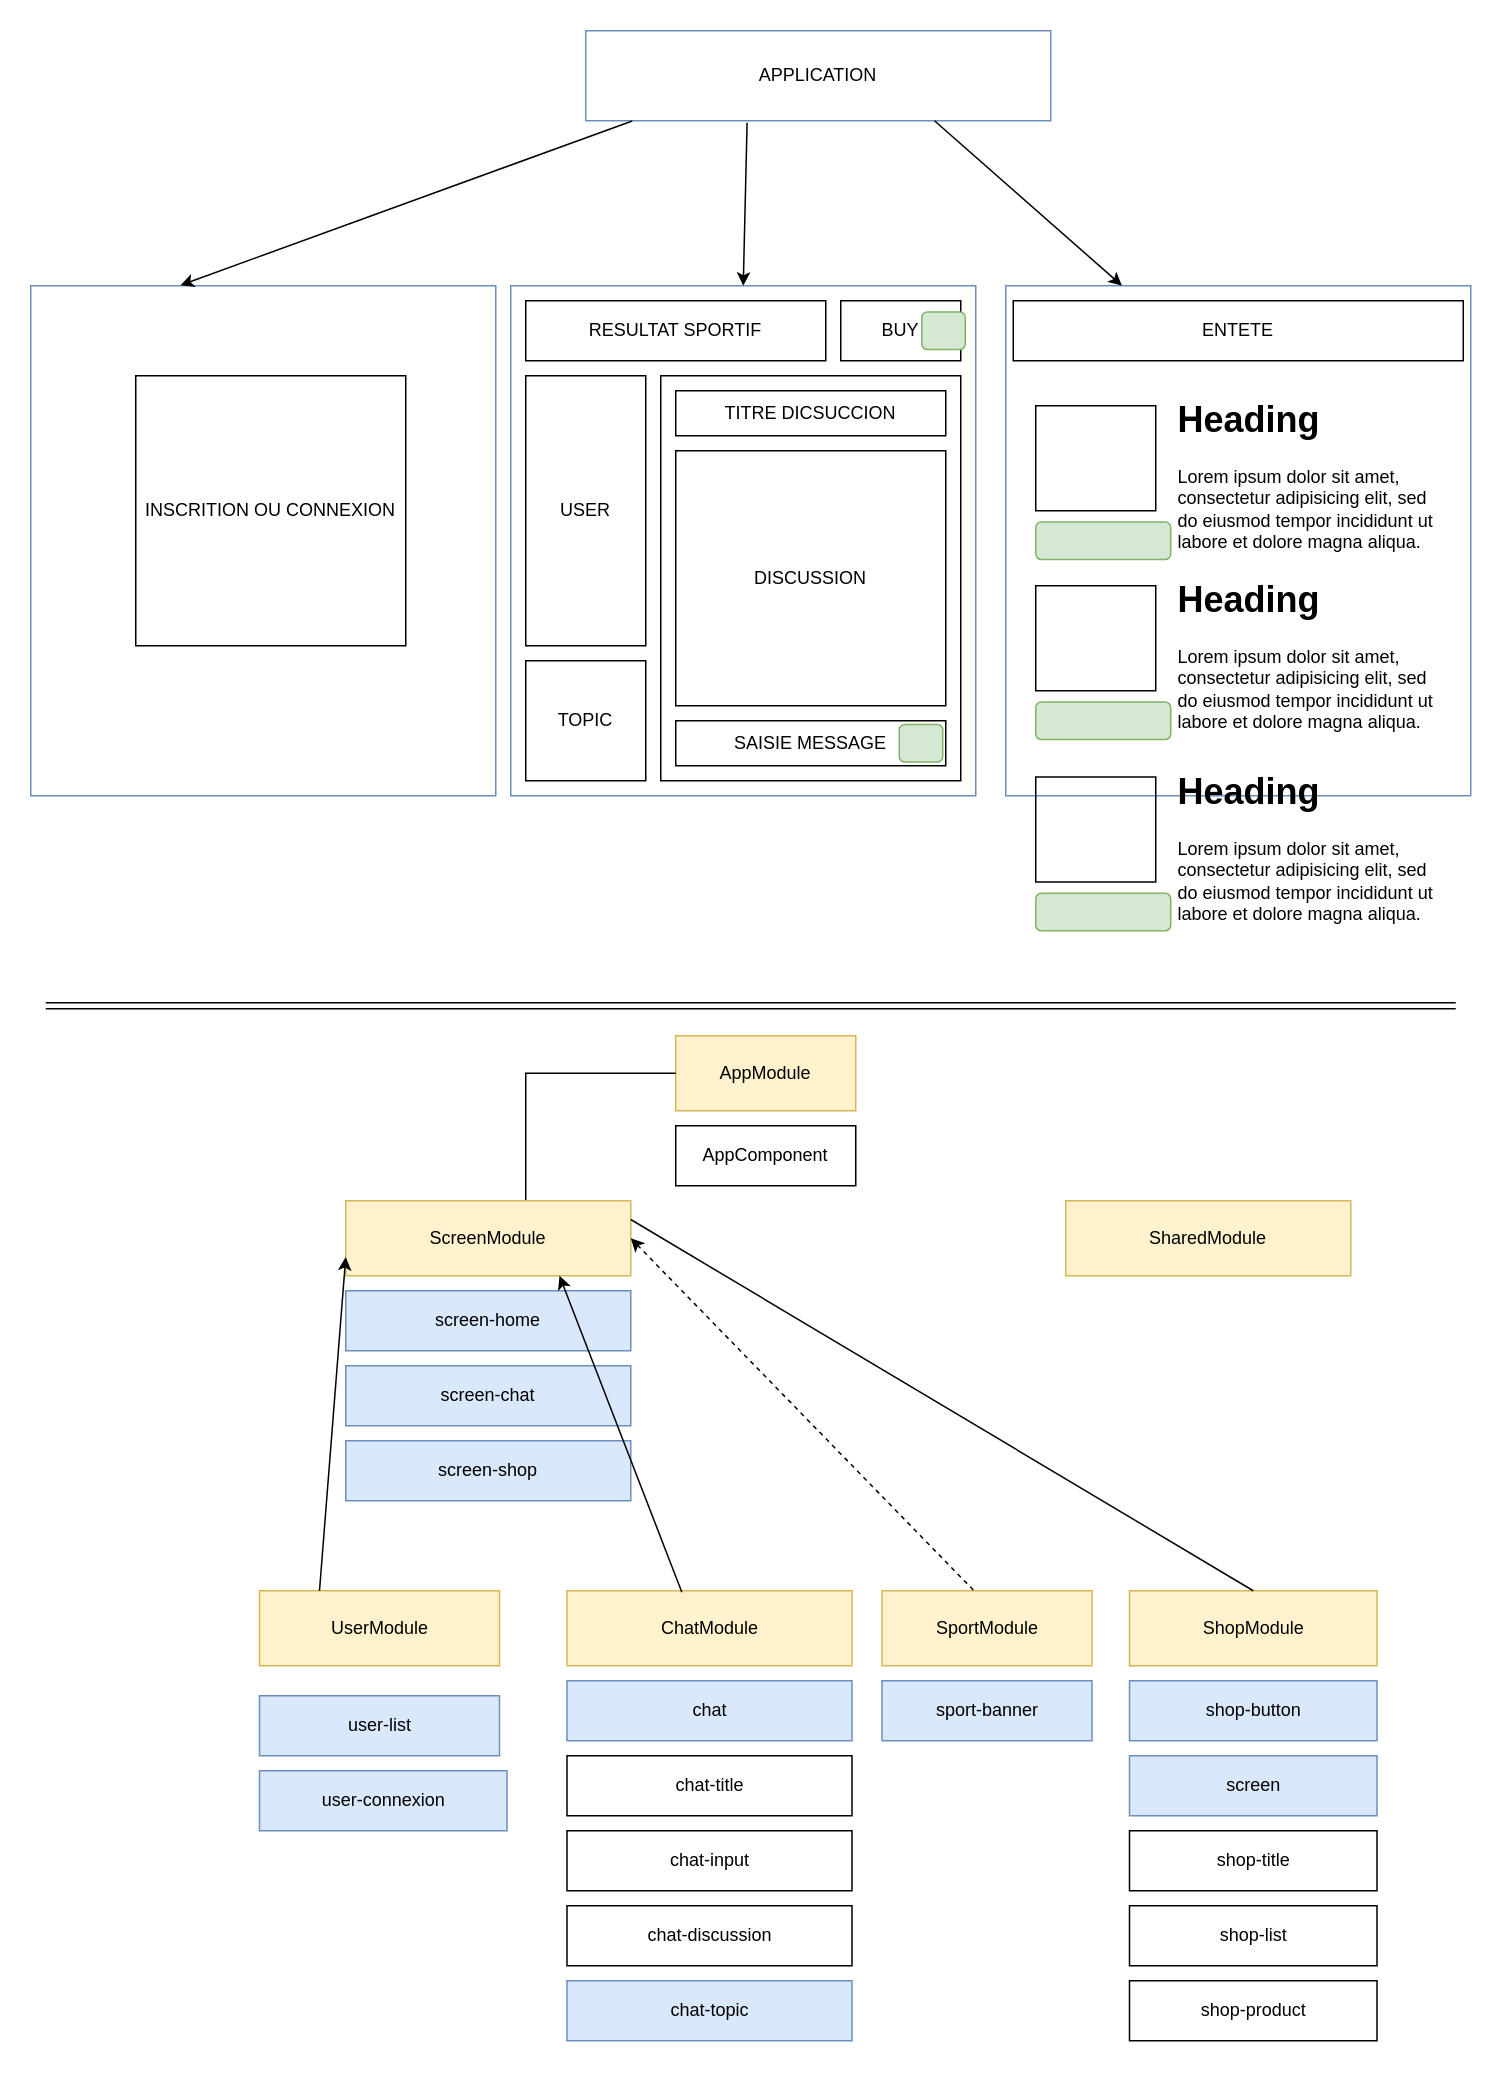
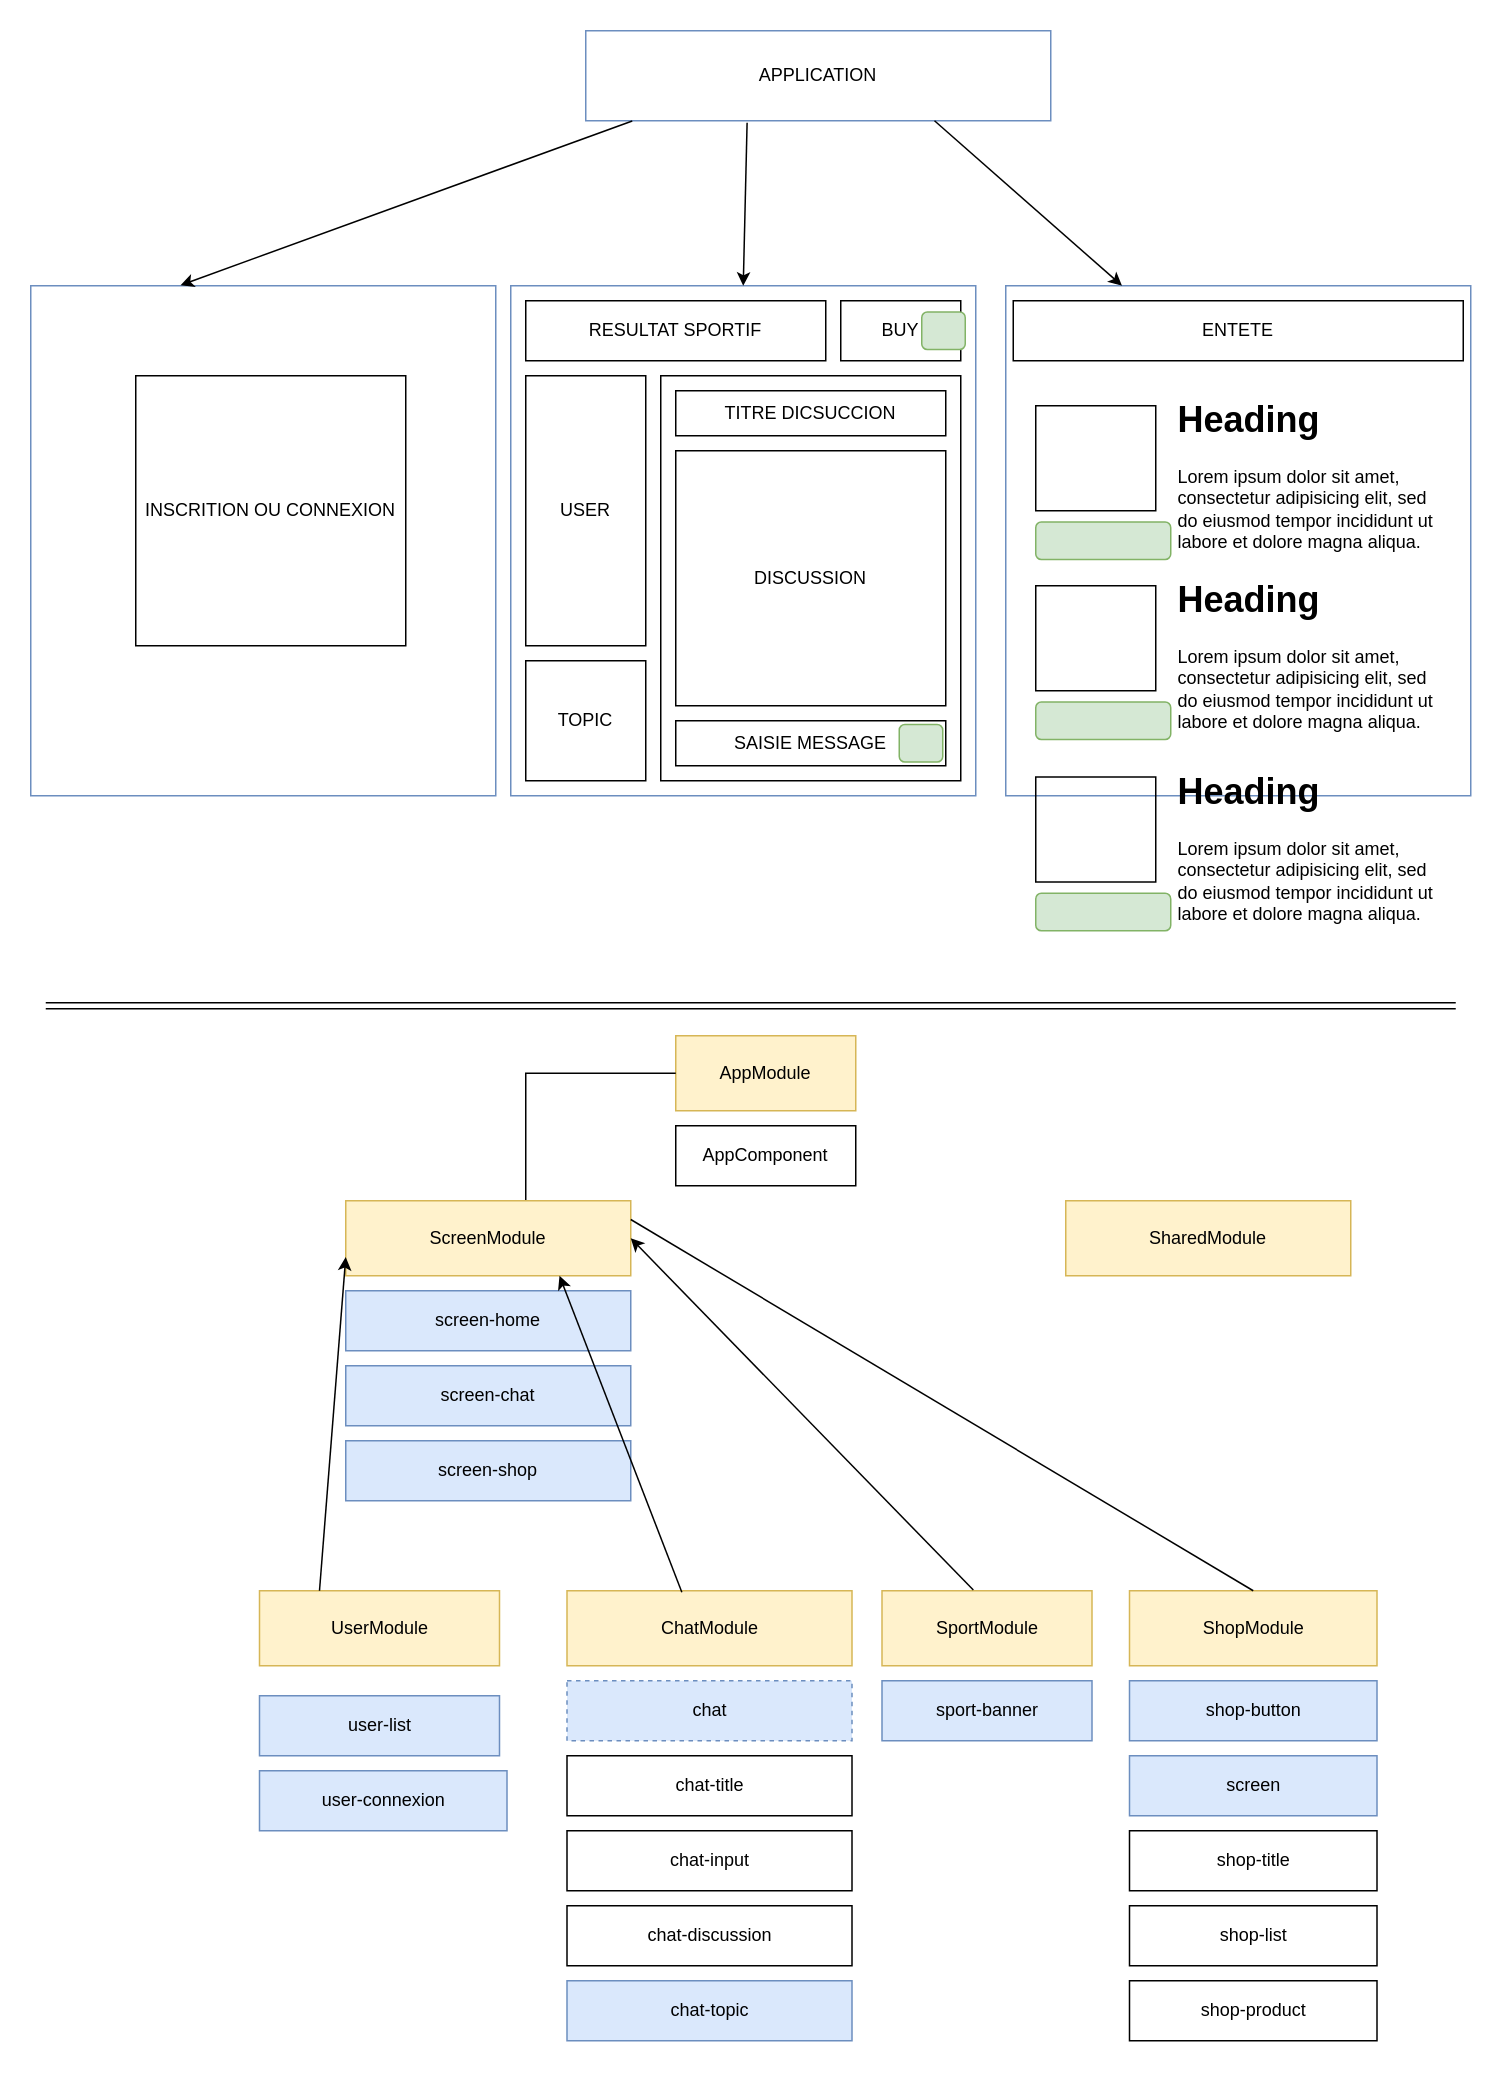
edge "SportModule" -> "ScreenModule": style dashed -> solid
node "chat": style solid -> dashed
